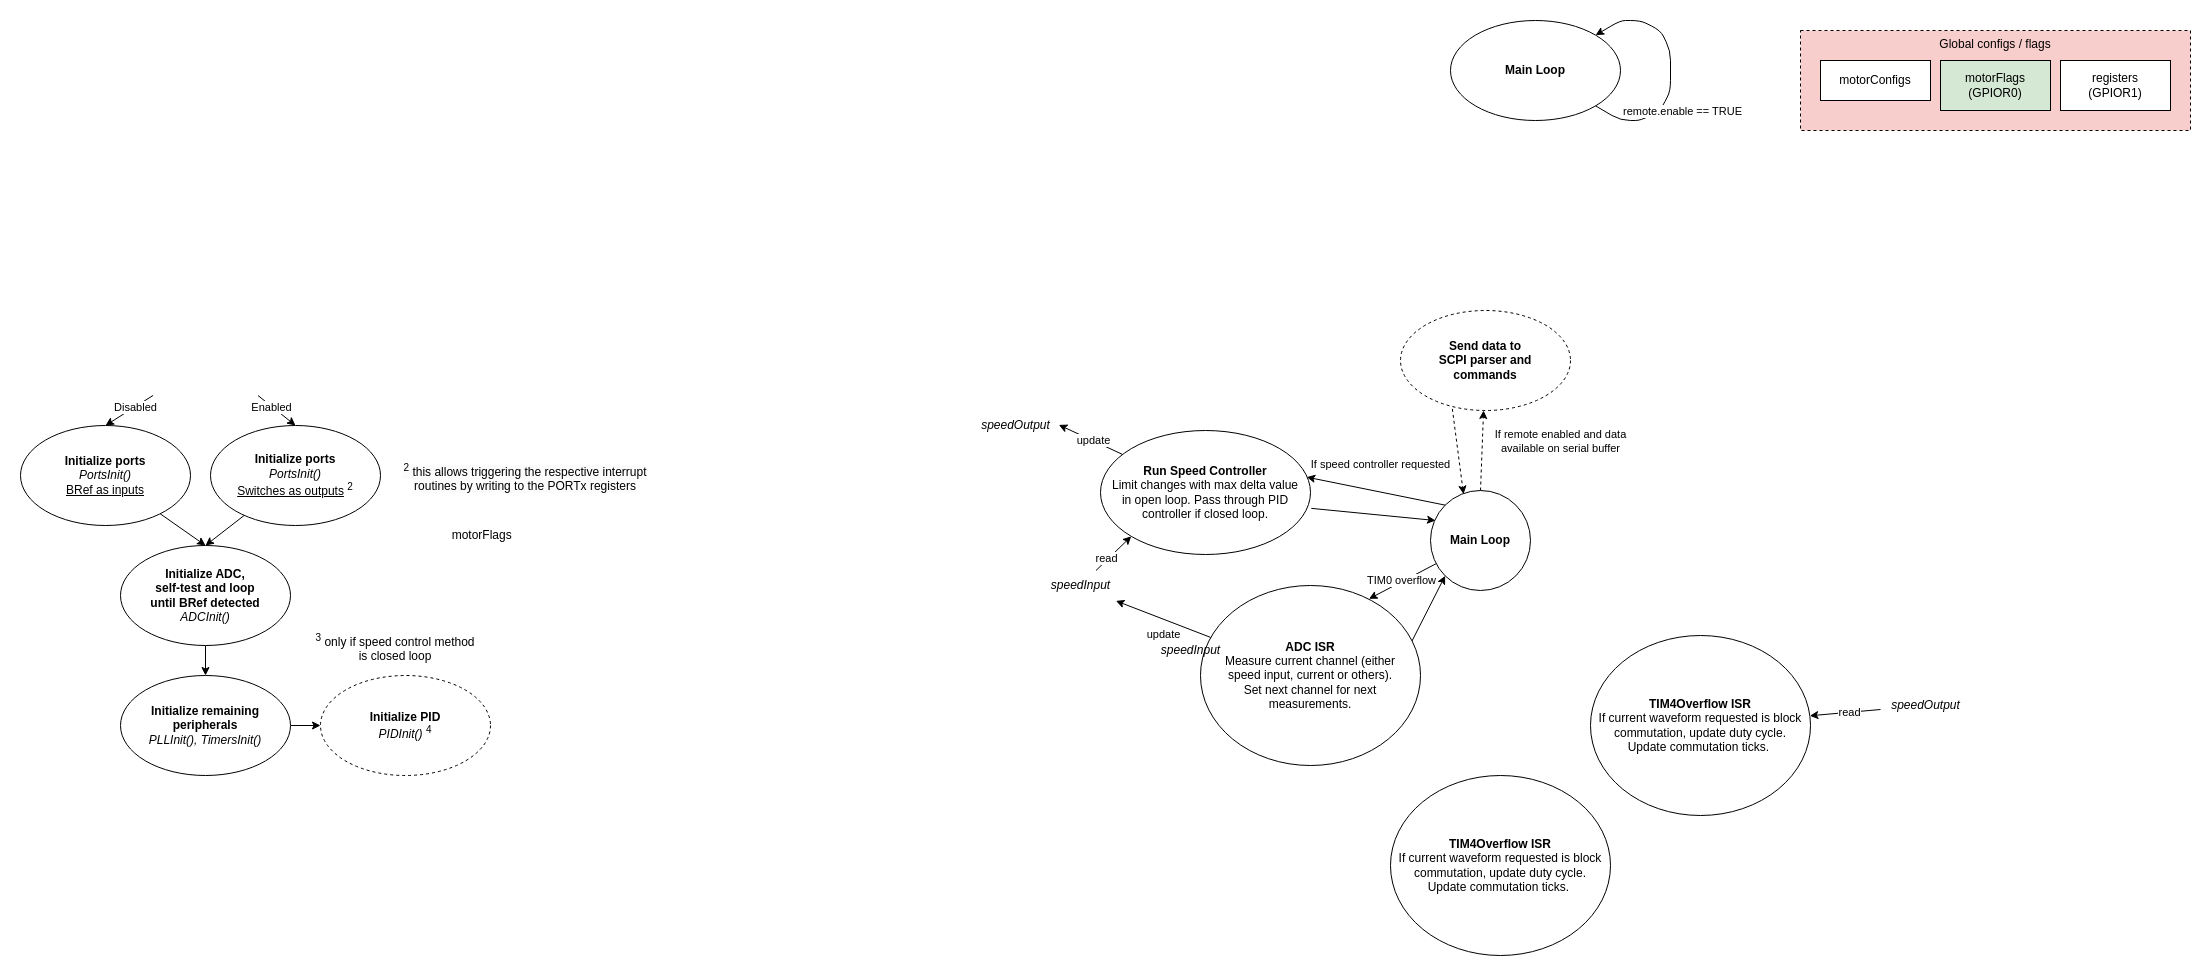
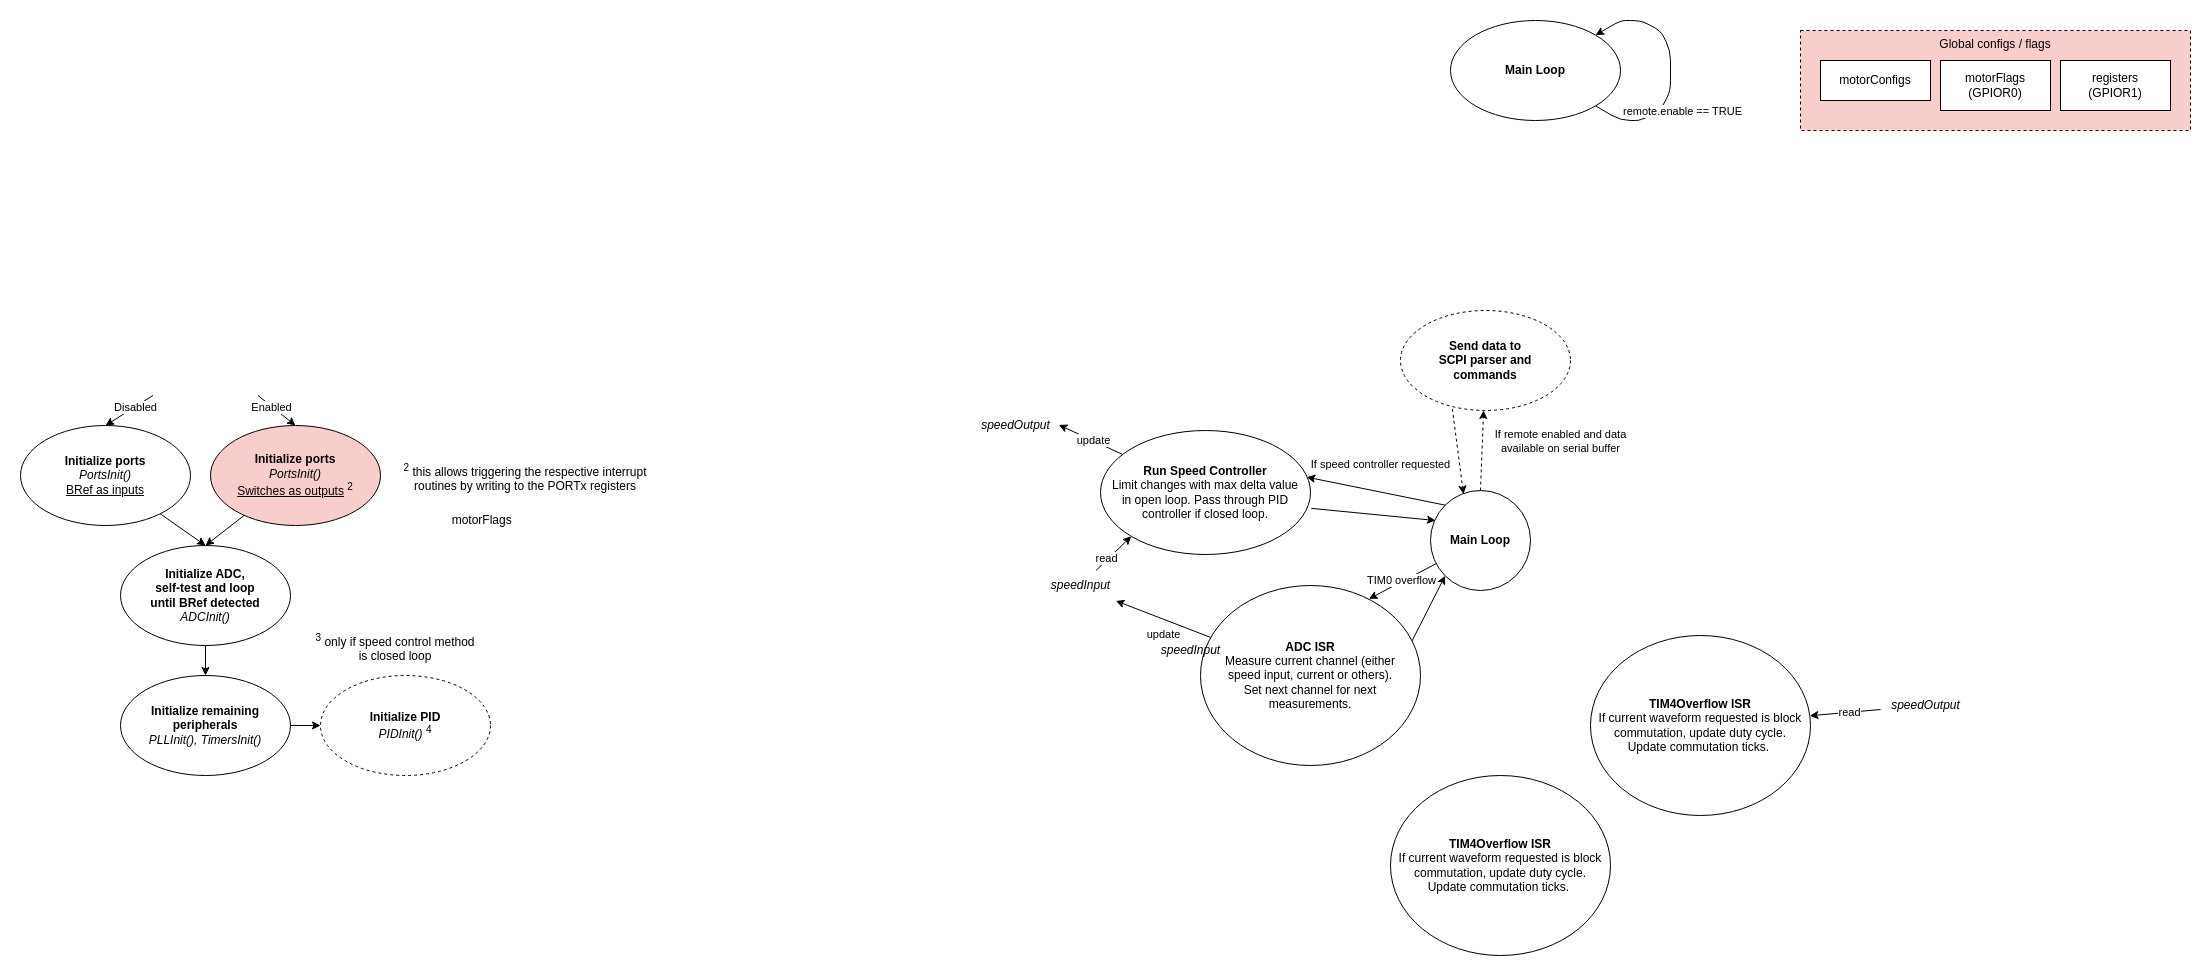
node "motorFlags (GPIOR0)": fillcolor #d5e8d4 -> #ffffff
node "Initialize ports PortsInit() Switches as outputs 2": fillcolor #ffffff -> #f8cecc
node "motorFlags": moved (481, 536) -> (481, 521)
